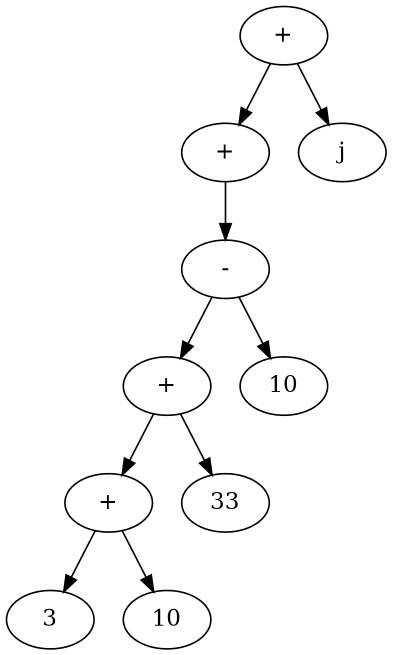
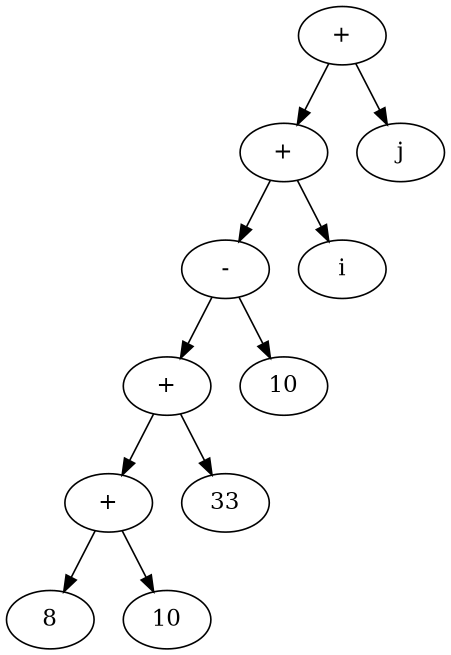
node "i": added
node "3": label "3" -> "8"
